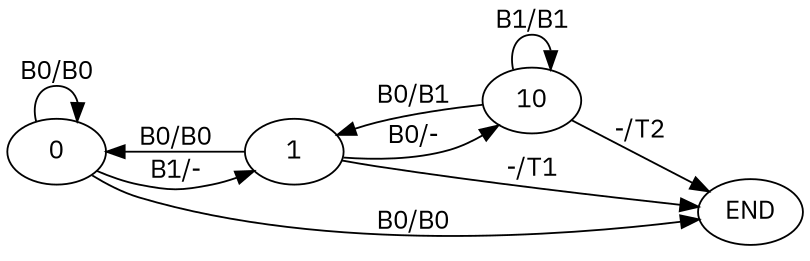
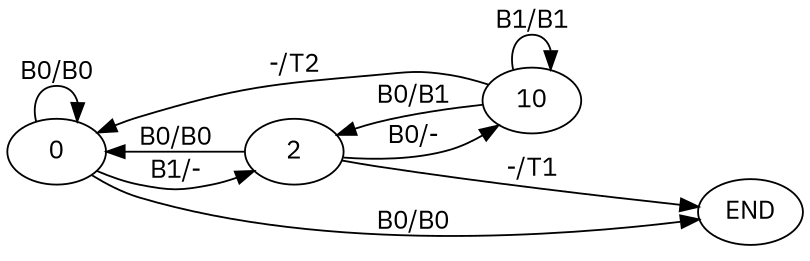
edge "10" -> "END": now "10" -> "0"
node "1": label "1" -> "2"
